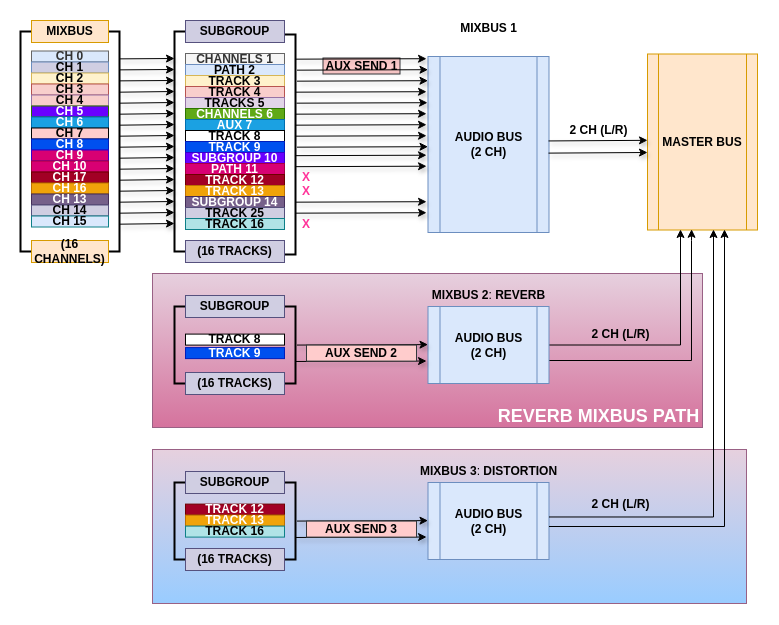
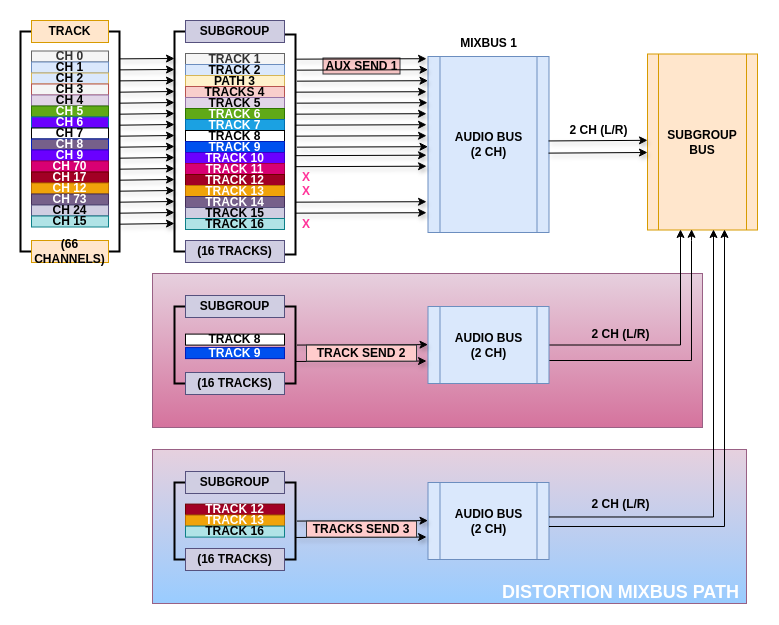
node "MIXBUS 1": moved (489, 28) -> (489, 43)
node "MIXBUS": label "MIXBUS" -> "TRACK"
node "CH 0": fillcolor #dae8fc -> #f5f5f5
node "CHANNELS 1": label "CHANNELS 1" -> "TRACK 1"
node "CH 1": fillcolor #d0cee2 -> #dae8fc
node "PATH 2": label "PATH 2" -> "TRACK 2"
node "CH 2": fillcolor #fff2cc -> #dae8fc
node "TRACK 3": label "TRACK 3" -> "PATH 3"
node "CH 3": fillcolor #f8cecc -> #f5f5f5
node "TRACK 4": label "TRACK 4" -> "TRACKS 4"
node "CH 4": fillcolor #f8cecc -> #e1d5e7
node "TRACKS 5": label "TRACKS 5" -> "TRACK 5"
node "CH 5": fillcolor #6a00ff -> #60a917
node "CHANNELS 6": label "CHANNELS 6" -> "TRACK 6"
node "CH 6": fillcolor #1ba1e2 -> #6a00ff
node "AUX 7": label "AUX 7" -> "TRACK 7"
node "CH 7": fillcolor #ffcccc -> #ffffff
node "MASTER BUS": label "MASTER BUS" -> "SUBGROUP BUS"
node "CH 8": fillcolor #0050ef -> #76608a
node "CH 9": fillcolor #d80073 -> #6a00ff
node "SUBGROUP 10": label "SUBGROUP 10" -> "TRACK 10"
node "CH 10": label "CH 10" -> "CH 70"
node "PATH 11": label "PATH 11" -> "TRACK 11"
node "CH 16": label "CH 16" -> "CH 12"
node "CH 13": label "CH 13" -> "CH 73"
node "SUBGROUP 14": label "SUBGROUP 14" -> "TRACK 14"
node "CH 14": label "CH 14" -> "CH 24"
node "TRACK 25": label "TRACK 25" -> "TRACK 15"
node "CH 15": fillcolor #dae8fc -> #b0e3e6
node "(16 CHANNELS)": label "(16 CHANNELS)" -> "(66 CHANNELS)"
node "MIXBUS 2: REVERB": removed
node "AUX SEND 2": label "AUX SEND 2" -> "TRACK SEND 2"
node "REVERB MIXBUS PATH": removed
node "MIXBUS 3: DISTORTION": removed
node "AUX SEND 3": label "AUX SEND 3" -> "TRACKS SEND 3"
node "DISTORTION MIXBUS PATH": added
